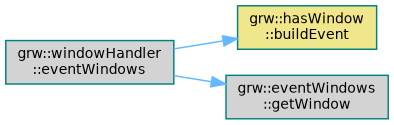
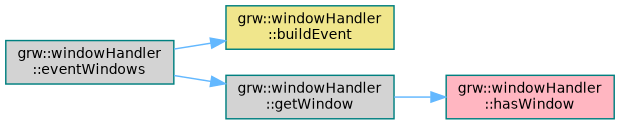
node "grw::hasWindow ::buildEvent": label "grw::hasWindow ::buildEvent" -> "grw::windowHandler ::buildEvent"
node "grw::eventWindows ::getWindow": label "grw::eventWindows ::getWindow" -> "grw::windowHandler ::getWindow"
node "grw::windowHandler ::hasWindow": added
